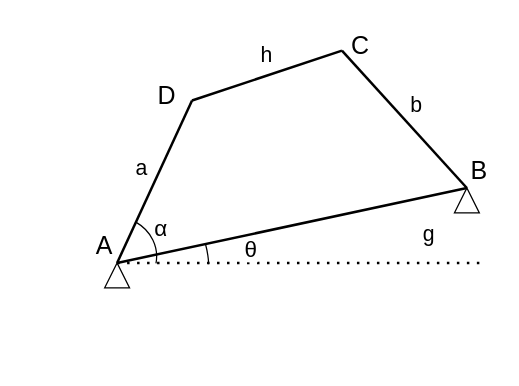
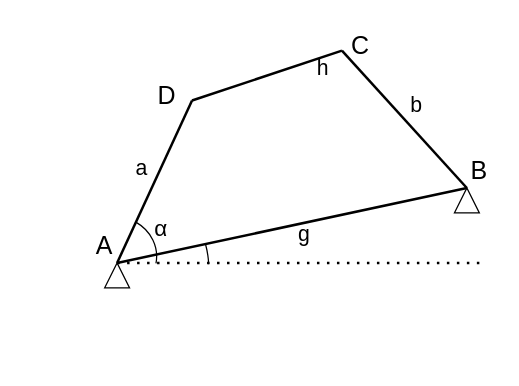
node "h": moved (267, 57) -> (323, 69)
node "g": moved (429, 236) -> (304, 236)
node "θ": removed
